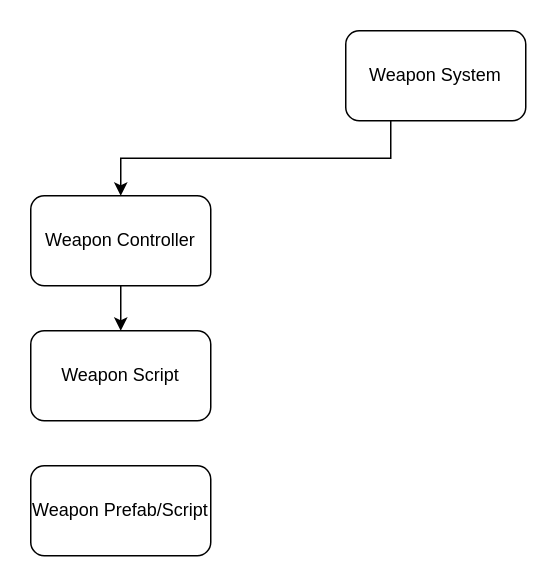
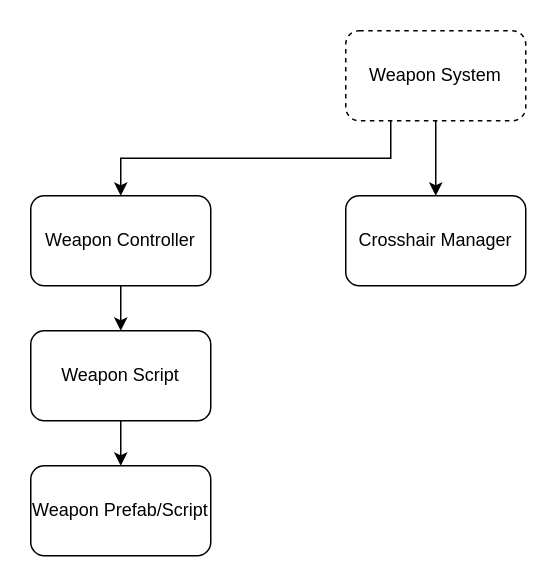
node "Weapon System": style solid -> dashed
edge "Weapon System" -> "Crosshair Manager": added
node "Crosshair Manager": added
edge "Weapon Script" -> "Weapon Prefab/Script": added
